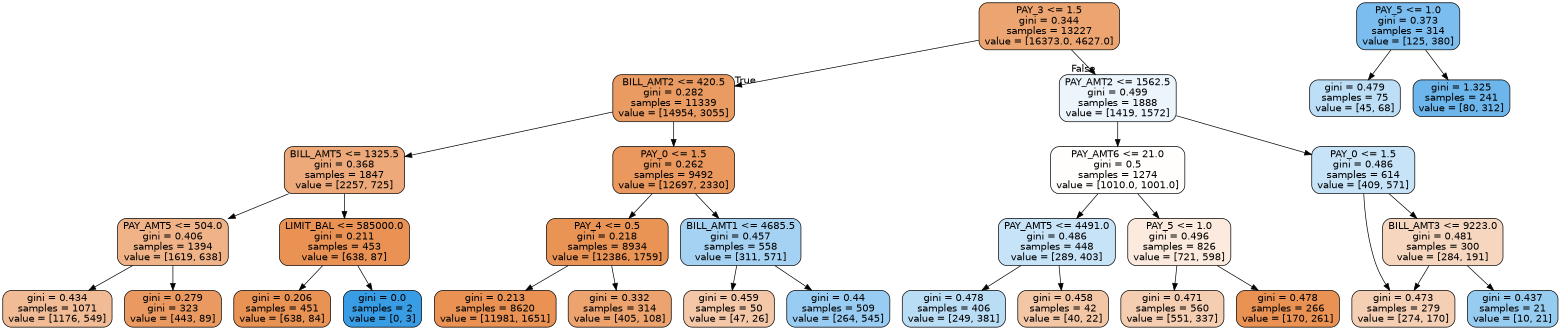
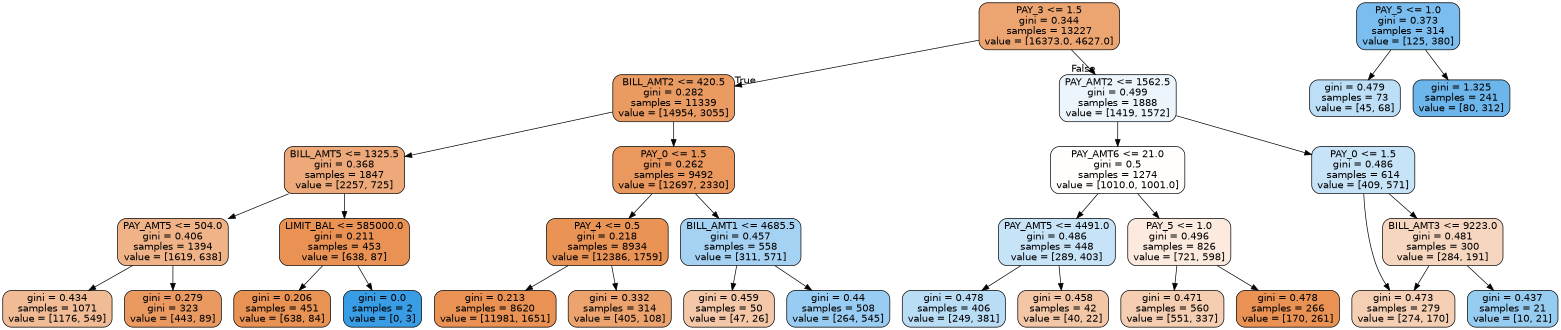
node "gini = 0.479 samples = 75 value = [45, 68]": label "gini = 0.479 samples = 75 value = [45, 68]" -> "gini = 0.479 samples = 73 value = [45, 68]"
node "gini = 0.44 samples = 509 value = [264, 545]": label "gini = 0.44 samples = 509 value = [264, 545]" -> "gini = 0.44 samples = 508 value = [264, 545]"
